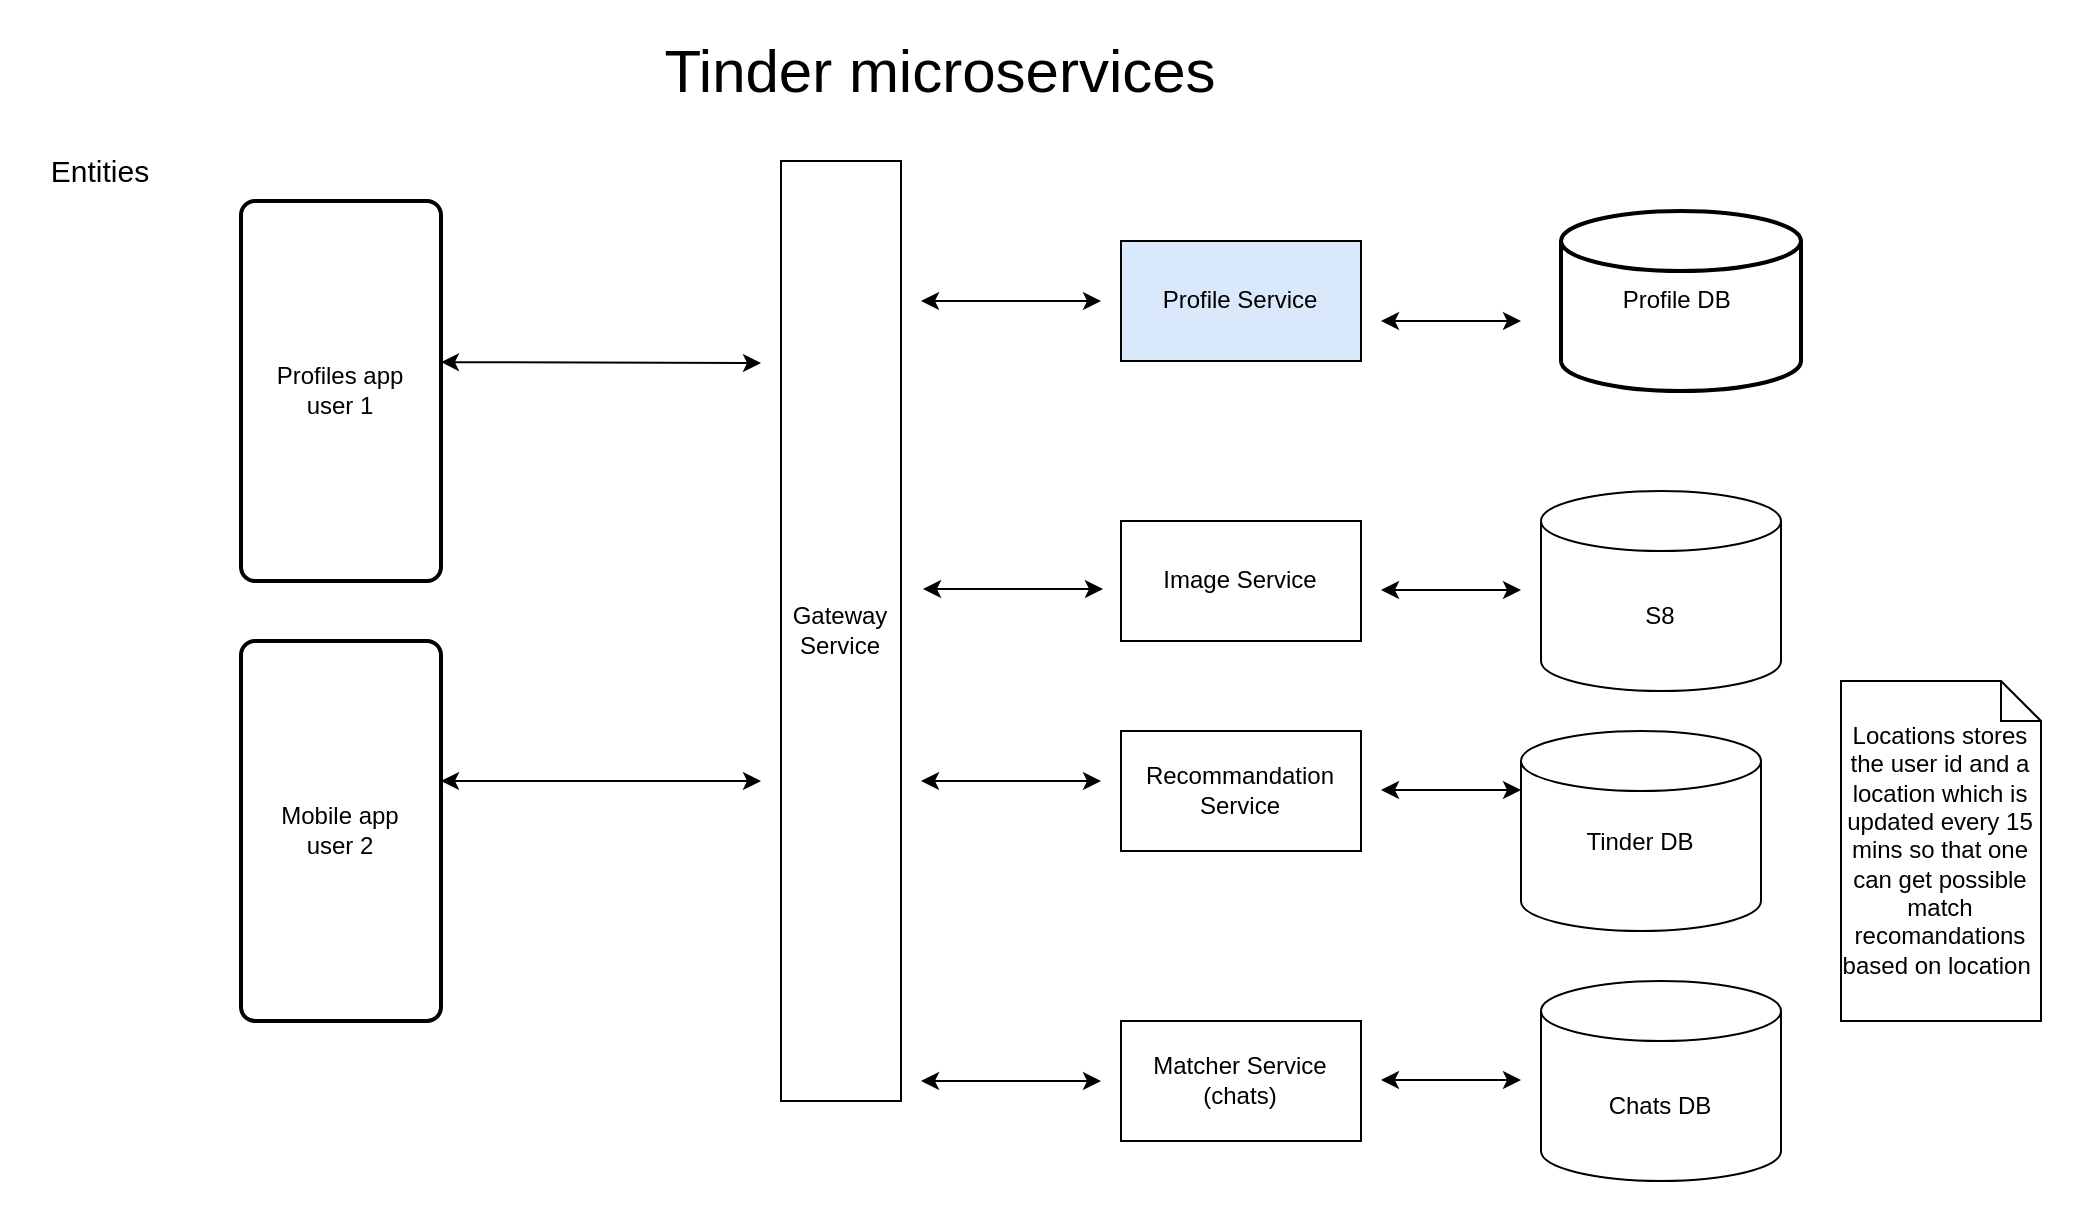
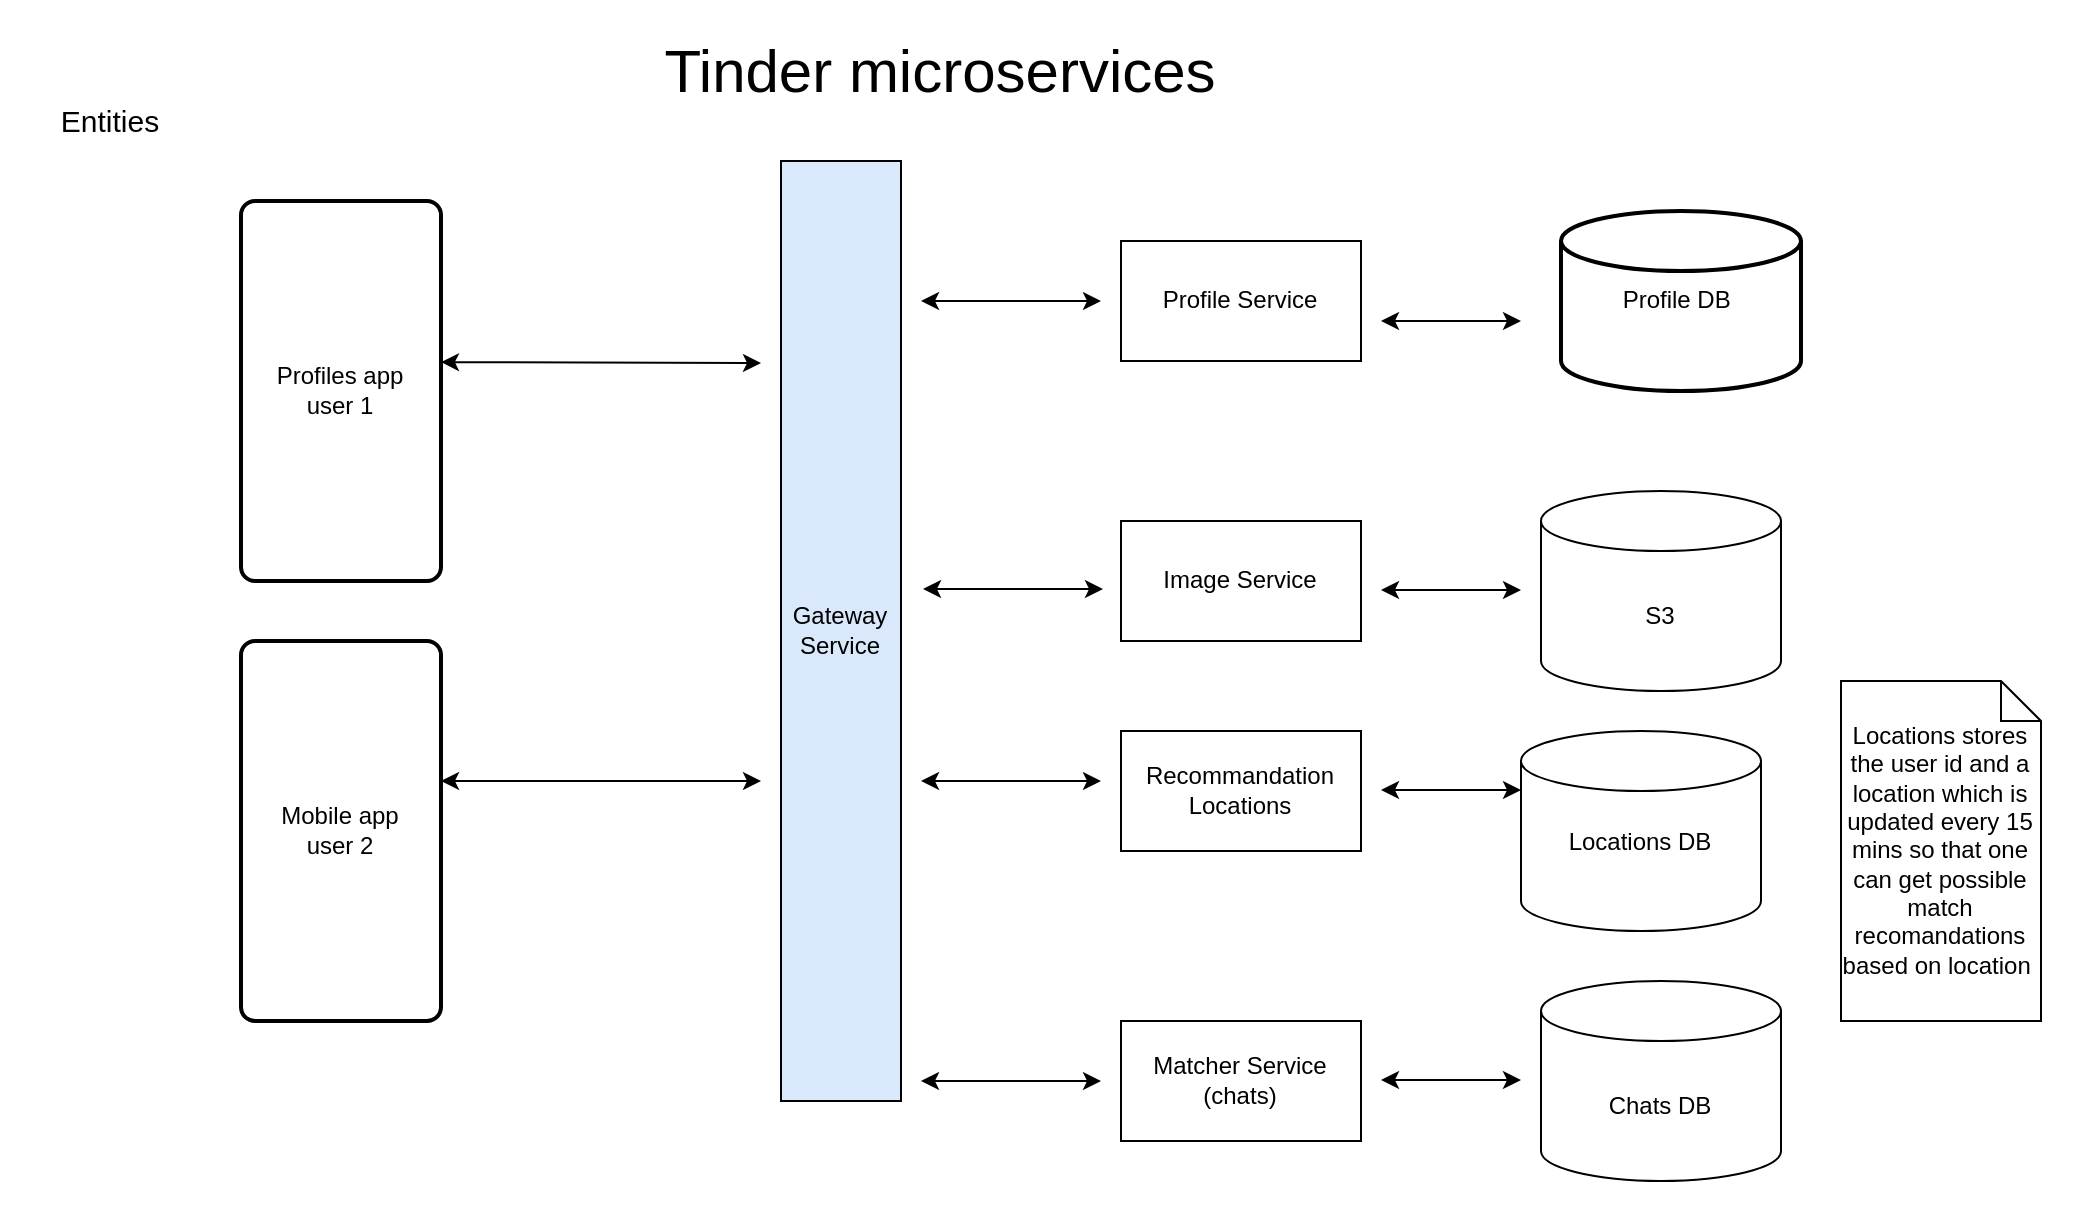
node "Entities": moved (101, 171) -> (111, 121)
node "Profile Service": fillcolor #dae8fc -> #ffffff
node "S8": label "S8" -> "S3"
node "Gateway Service": fillcolor #ffffff -> #dae8fc
node "Recommandation Service": label "Recommandation Service" -> "Recommandation Locations"
node "Tinder DB": label "Tinder DB" -> "Locations DB"
